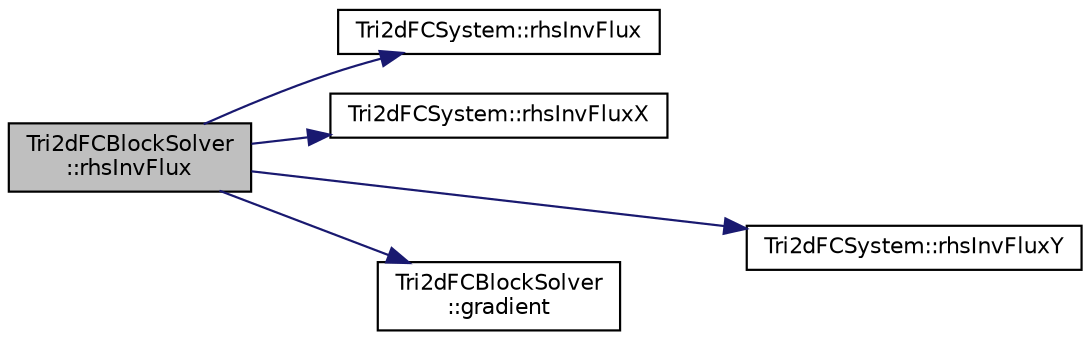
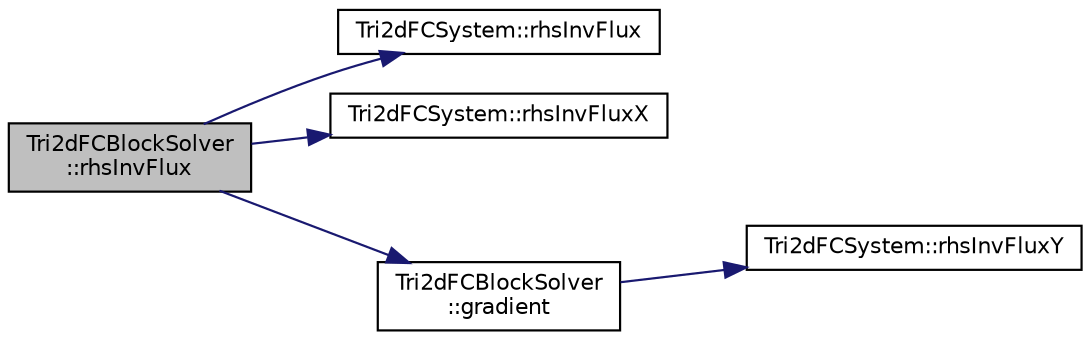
edge "Tri2dFCBlockSolver ::rhsInvFlux" -> "Tri2dFCSystem::rhsInvFluxY": now "Tri2dFCBlockSolver ::gradient" -> "Tri2dFCSystem::rhsInvFluxY"
